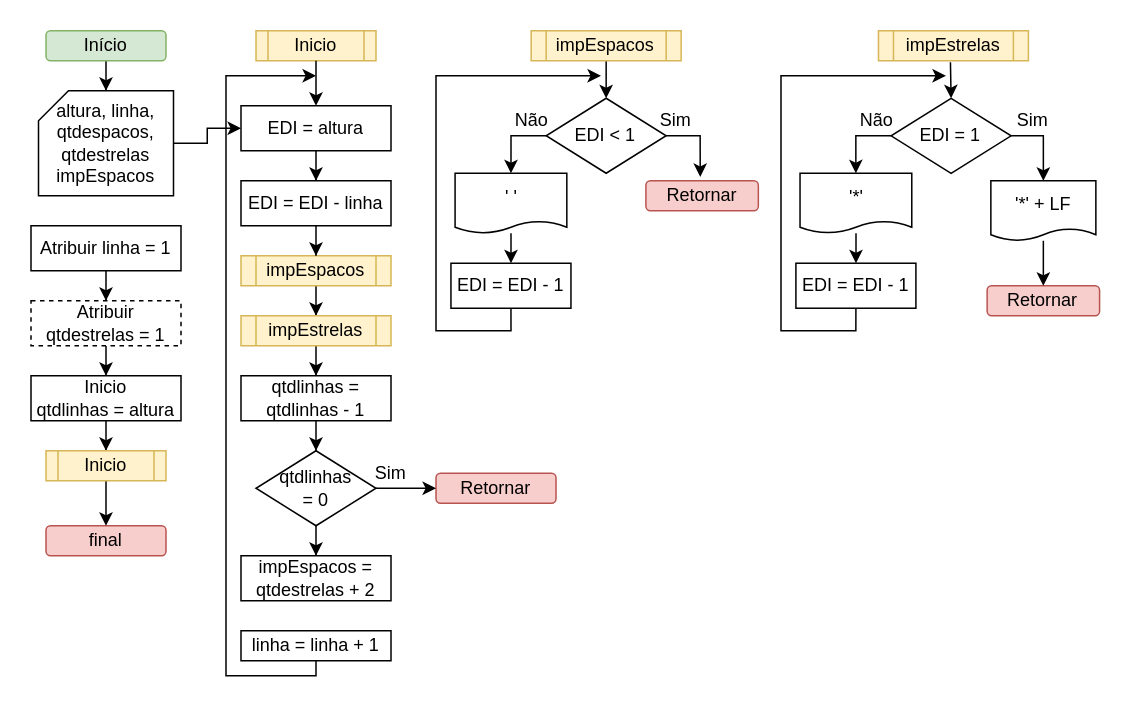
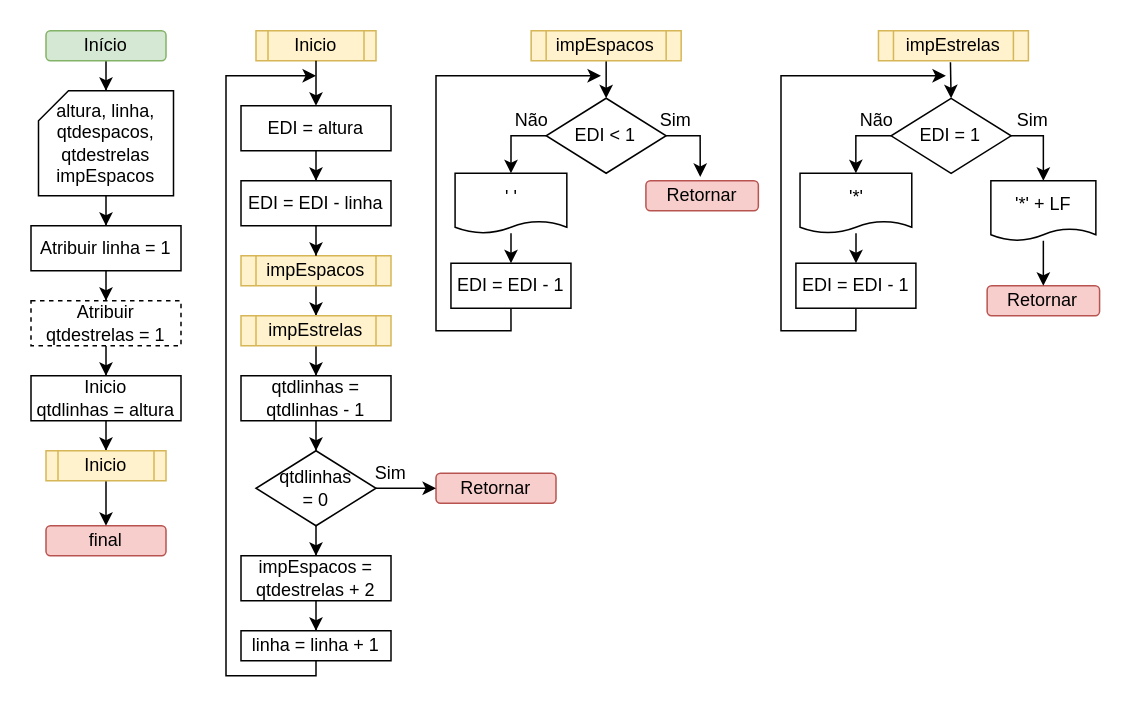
edge "altura, linha, qtdespacos, qtdestrelas impEspacos" -> "EDI = altura": now "altura, linha, qtdespacos, qtdestrelas impEspacos" -> "Atribuir linha = 1"
edge "impEspacos = qtdestrelas + 2" -> "linha = linha + 1": added
